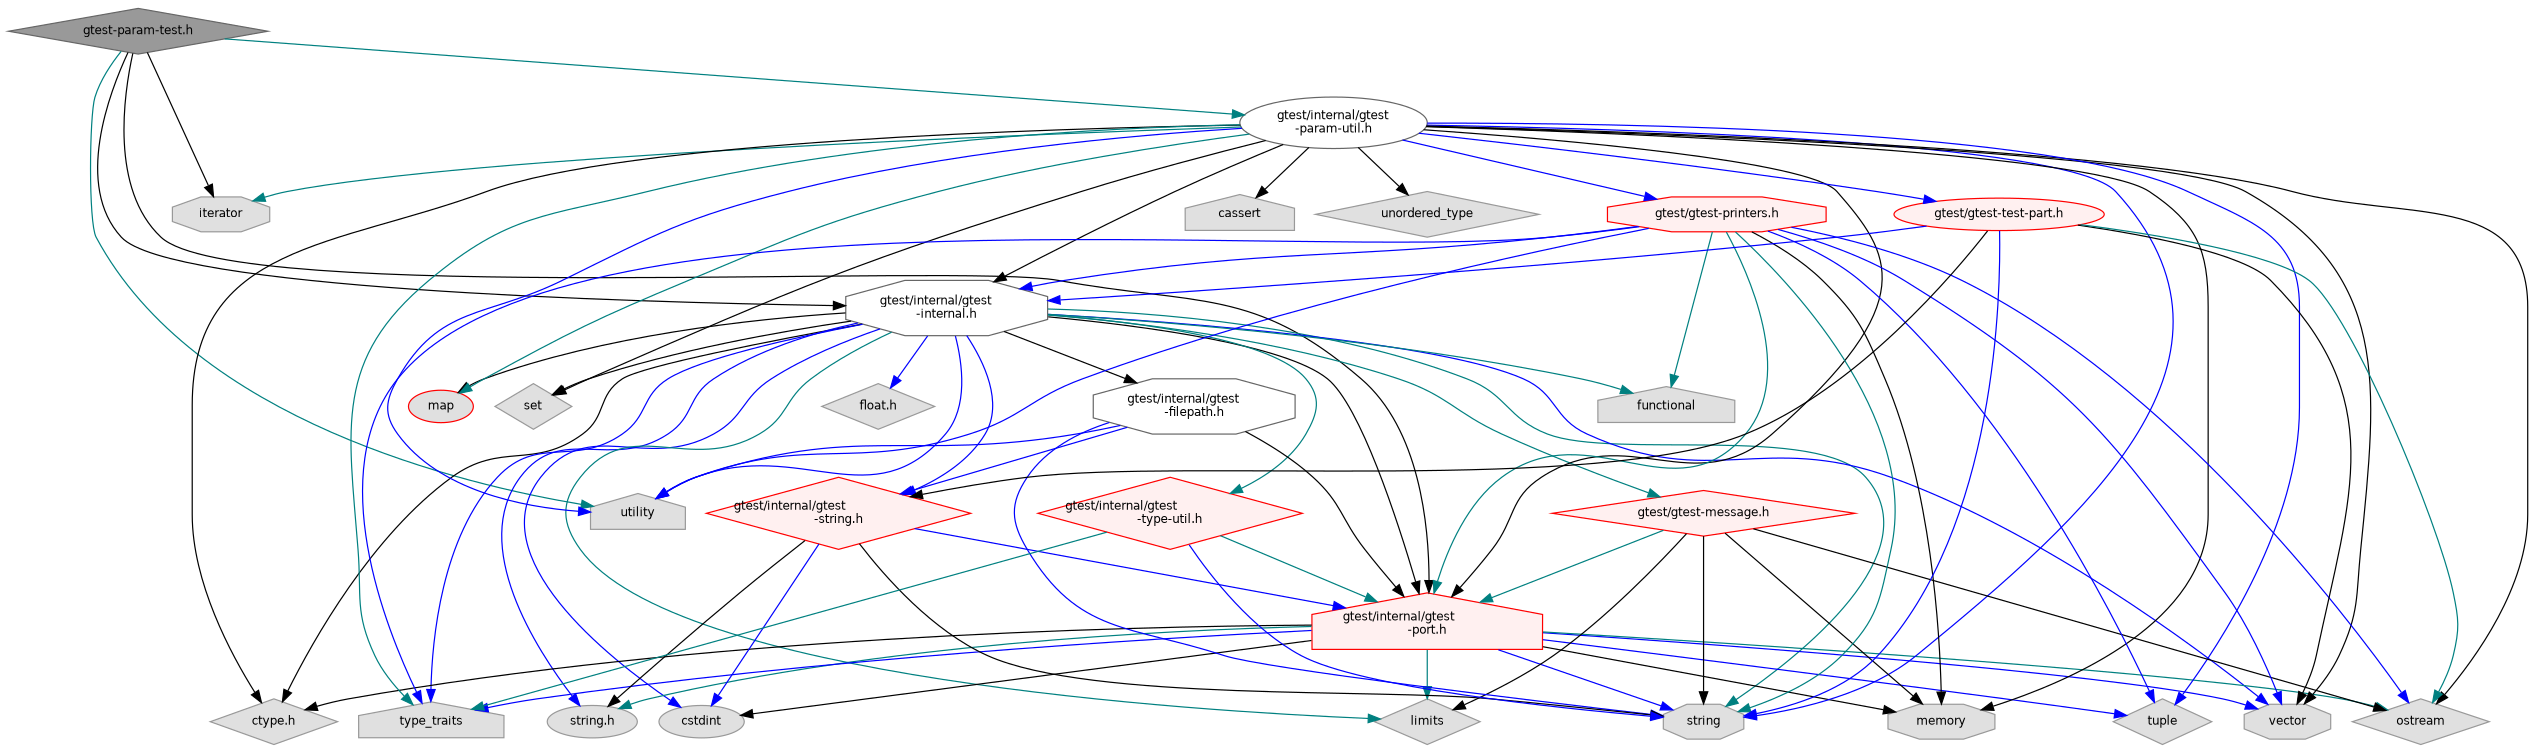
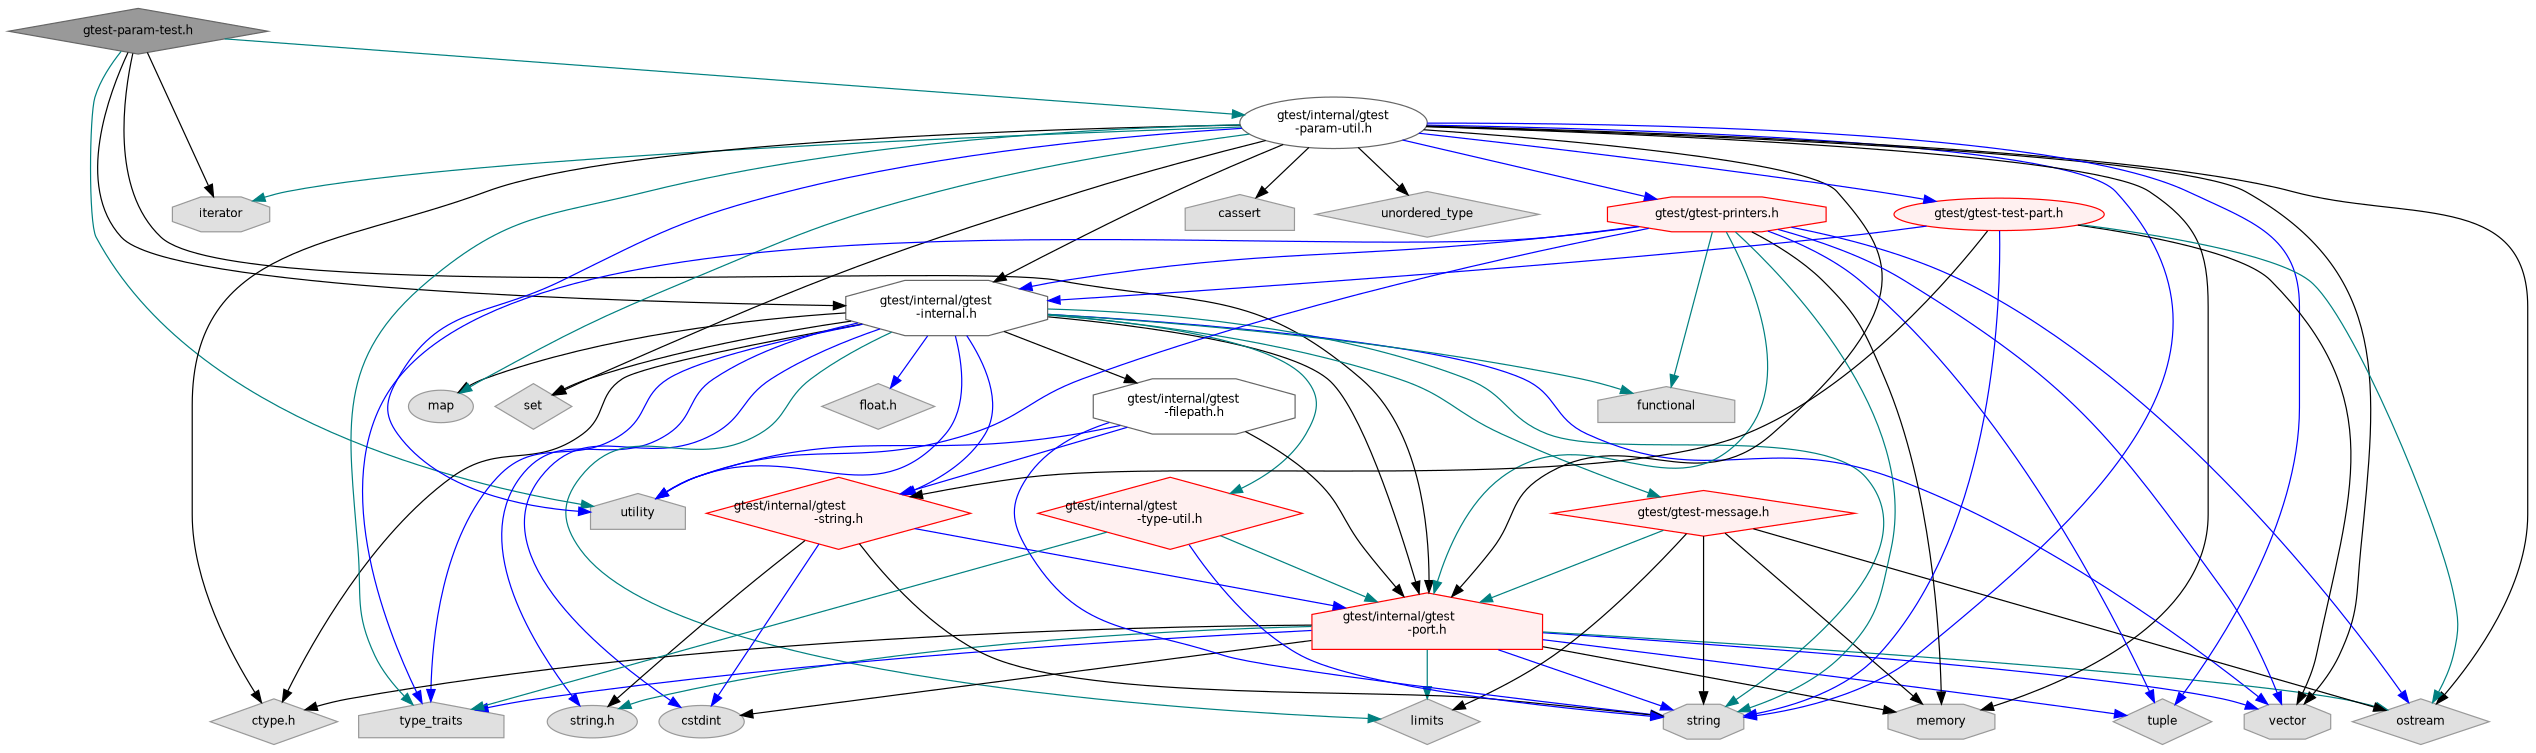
node "map": color red -> grey60
